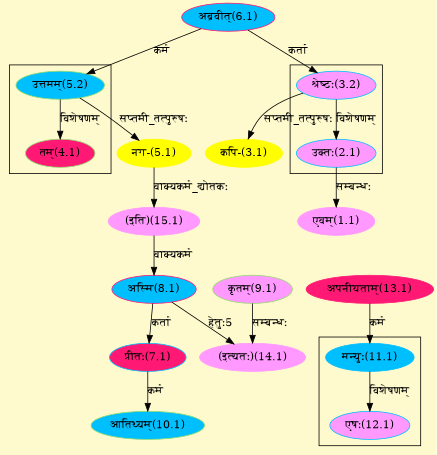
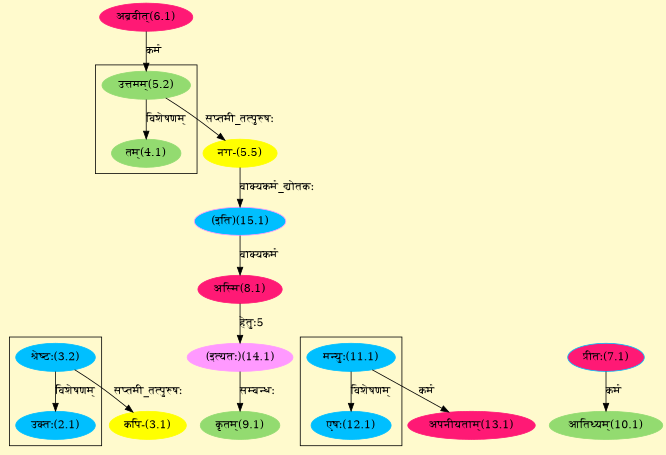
node "अब्रवीत्(6.1)": fillcolor #00bfff -> #ff1975
edge "अब्रवीत्(6.1)" -> "श्रेष्ठः(3.2)": removed, label "कर्ता"
node "उत्तमम्(5.2)": fillcolor #00bfff -> #93db70
node "श्रेष्ठः(3.2)": fillcolor #ff99ff -> #00bfff
node "तम्(4.1)": fillcolor #ff1975 -> #93db70
node "नग-(5.1)": label "नग-(5.1)" -> "नग-(5.5)"
node "उक्तः(2.1)": fillcolor #ff99ff -> #00bfff
node "(इति)(15.1)": fillcolor #ff99ff -> #00bfff
node "एवम्(1.1)": removed
node "अस्मि(8.1)": fillcolor #00bfff -> #ff1975
node "कृतम्(9.1)": fillcolor #ff99ff -> #93db70
edge "अस्मि(8.1)" -> "प्रीतः(7.1)": removed, label "कर्ता"
edge "कृतम्(9.1)" -> "(इत्यतः)(14.1)": reversed
edge "अपनीयताम्(13.1)" -> "मन्युः(11.1)": reversed
node "आतिथ्यम्(10.1)": fillcolor #00bfff -> #93db70
node "एषः(12.1)": fillcolor #ff99ff -> #00bfff
